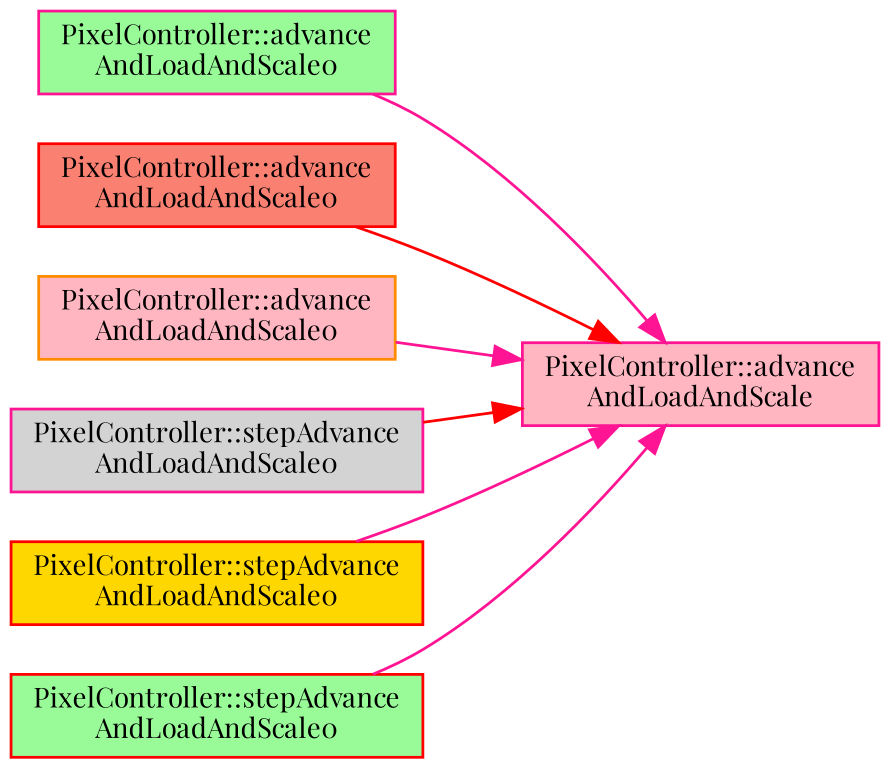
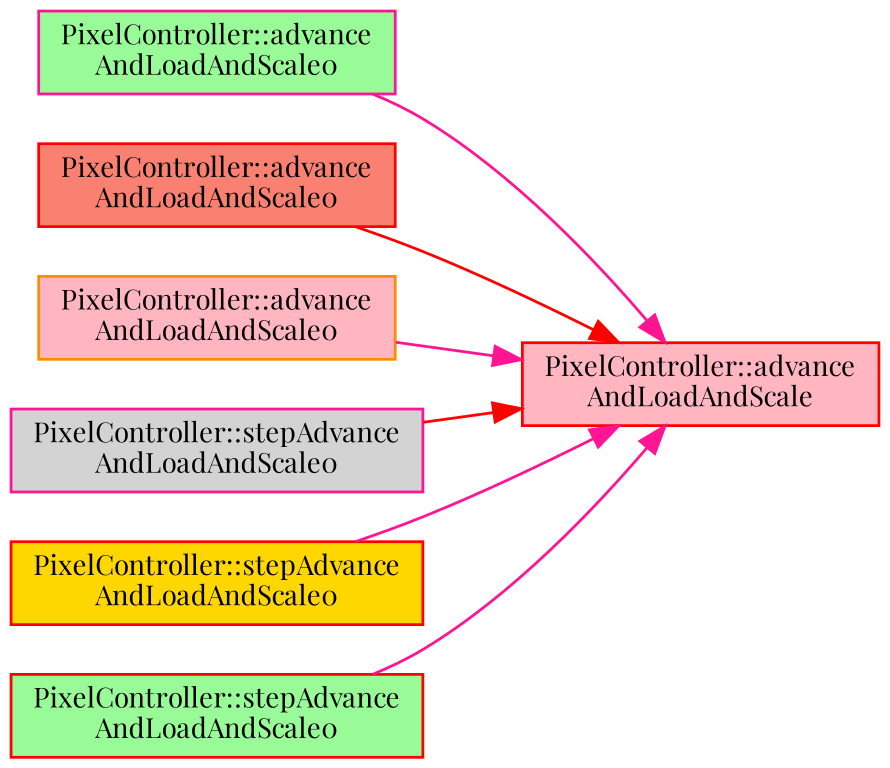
node "PixelController::advance AndLoadAndScale": color deeppink -> red
